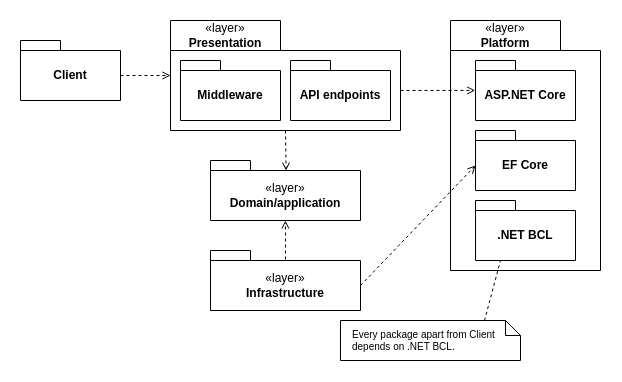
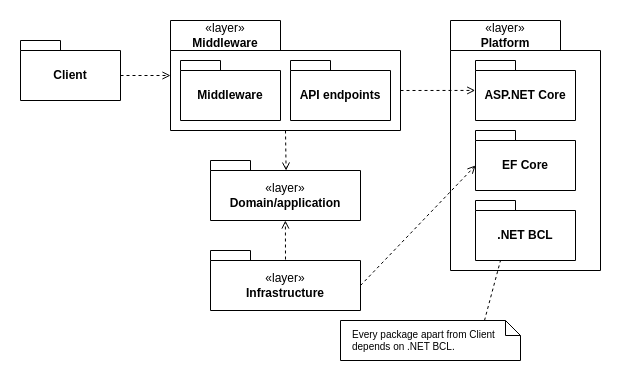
node "«layer» Presentation": label "«layer» Presentation" -> "«layer» Middleware"
